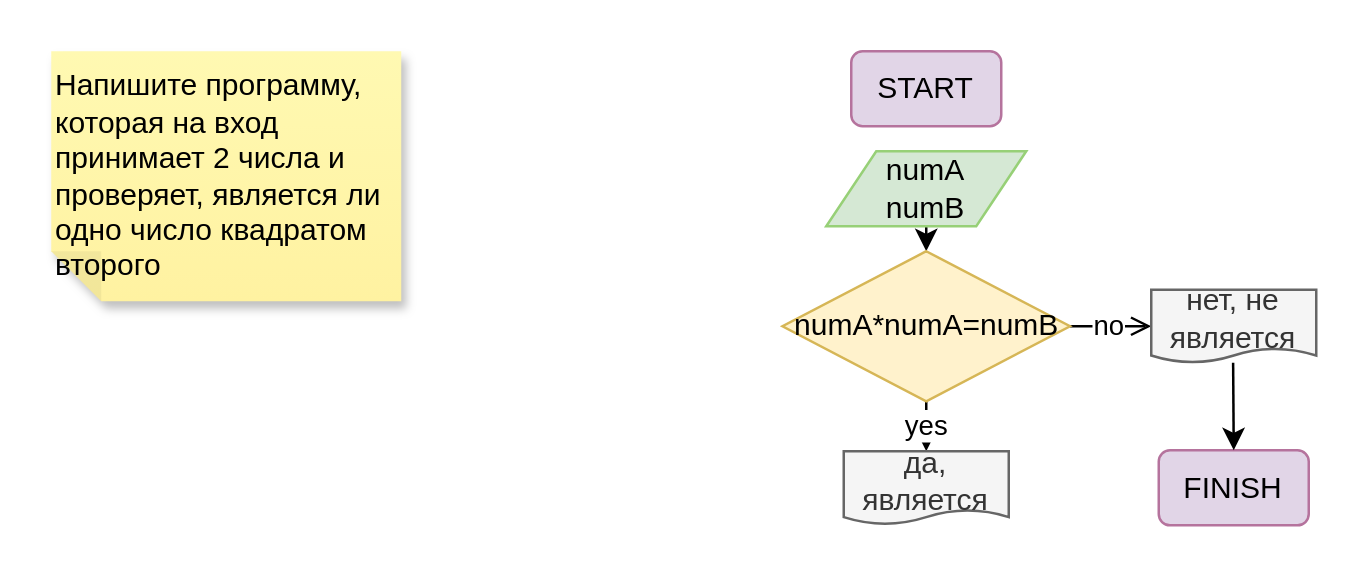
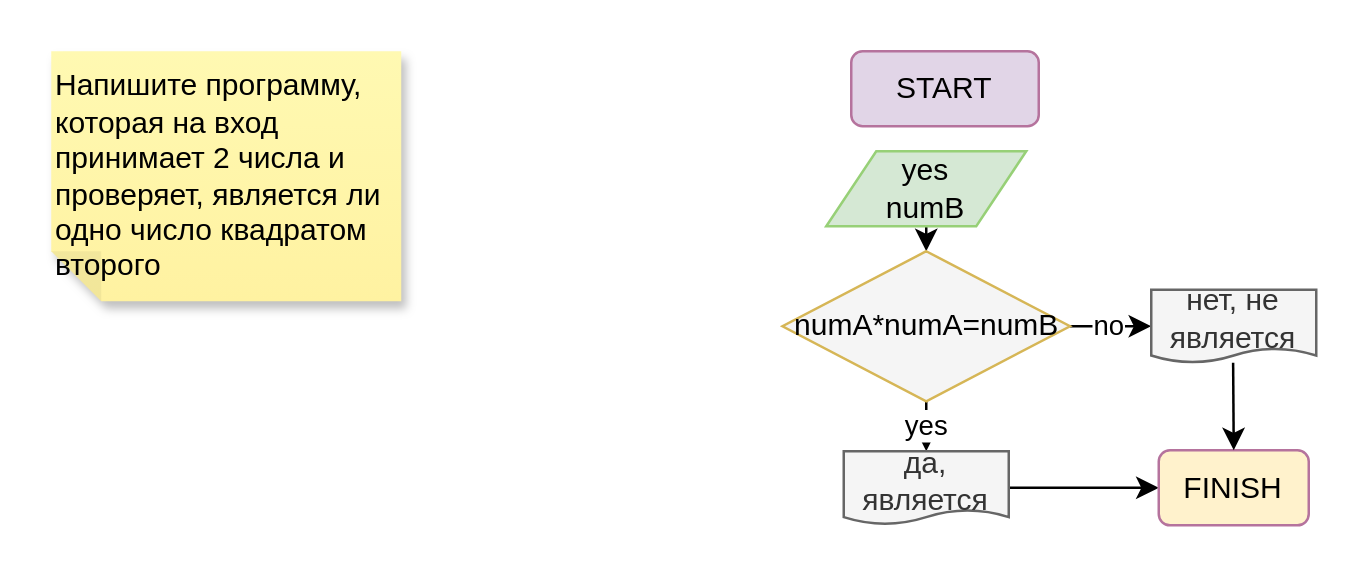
node "START": size 150x75 -> 188x75
node "numA numB": label "numA numB" -> "yes numB"
node "numA*numA=numB": fillcolor #fff2cc -> #f5f5f5
edge "numA*numA=numB" -> "нет, не является": arrowhead open -> classic
edge "да, является" -> "FINISH": added
node "FINISH": fillcolor #e1d5e7 -> #fff2cc
